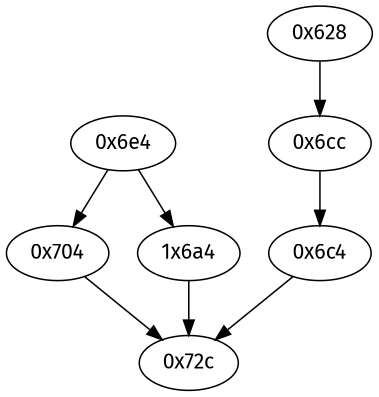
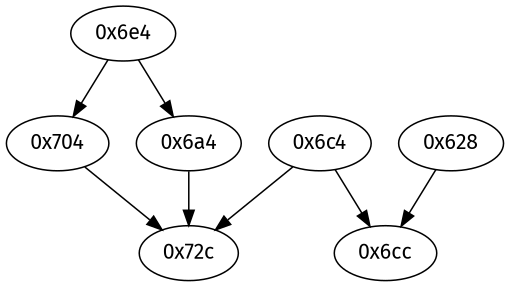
edge "0x6cc" -> "0x6c4": reversed
node "1x6a4": label "1x6a4" -> "0x6a4"
